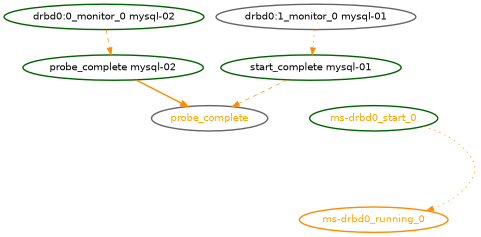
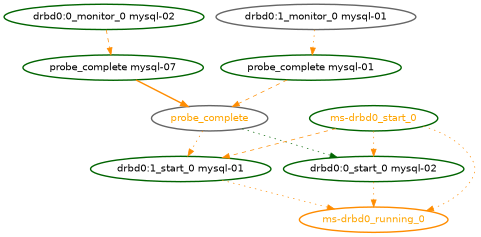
node "probe_complete mysql-02": label "probe_complete mysql-02" -> "probe_complete mysql-07"
node "start_complete mysql-01": label "start_complete mysql-01" -> "probe_complete mysql-01"
node "drbd0:1_start_0 mysql-01": added
node "drbd0:0_start_0 mysql-02": added
